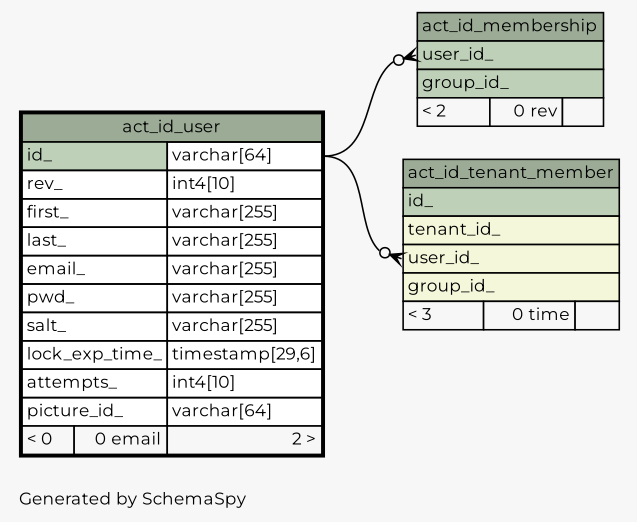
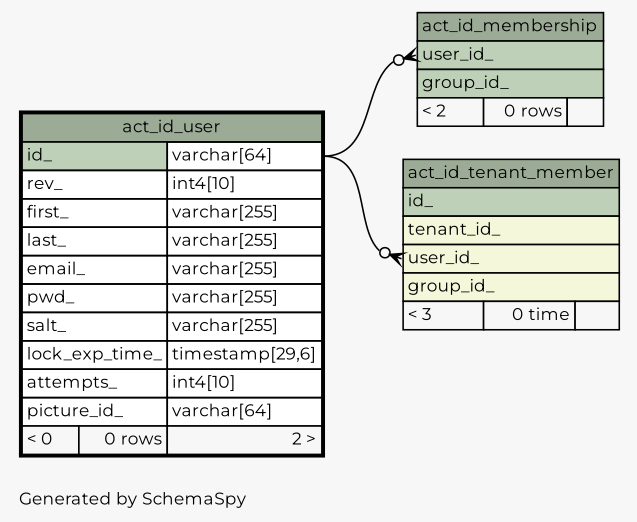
node "act_id_membership": text "0 rev" -> "0 rows"
node "act_id_user": text "0 email" -> "0 rows"
